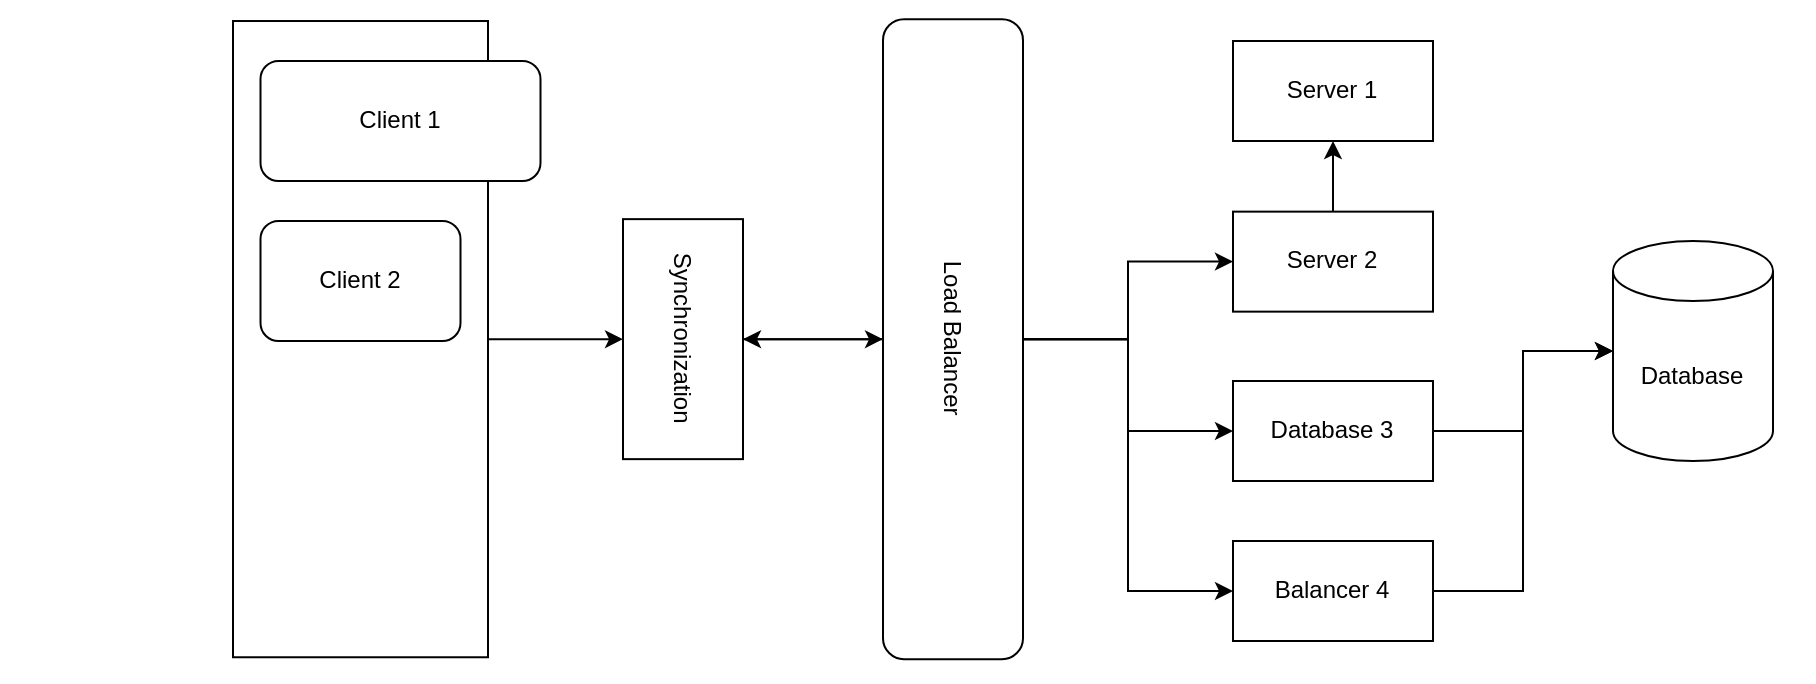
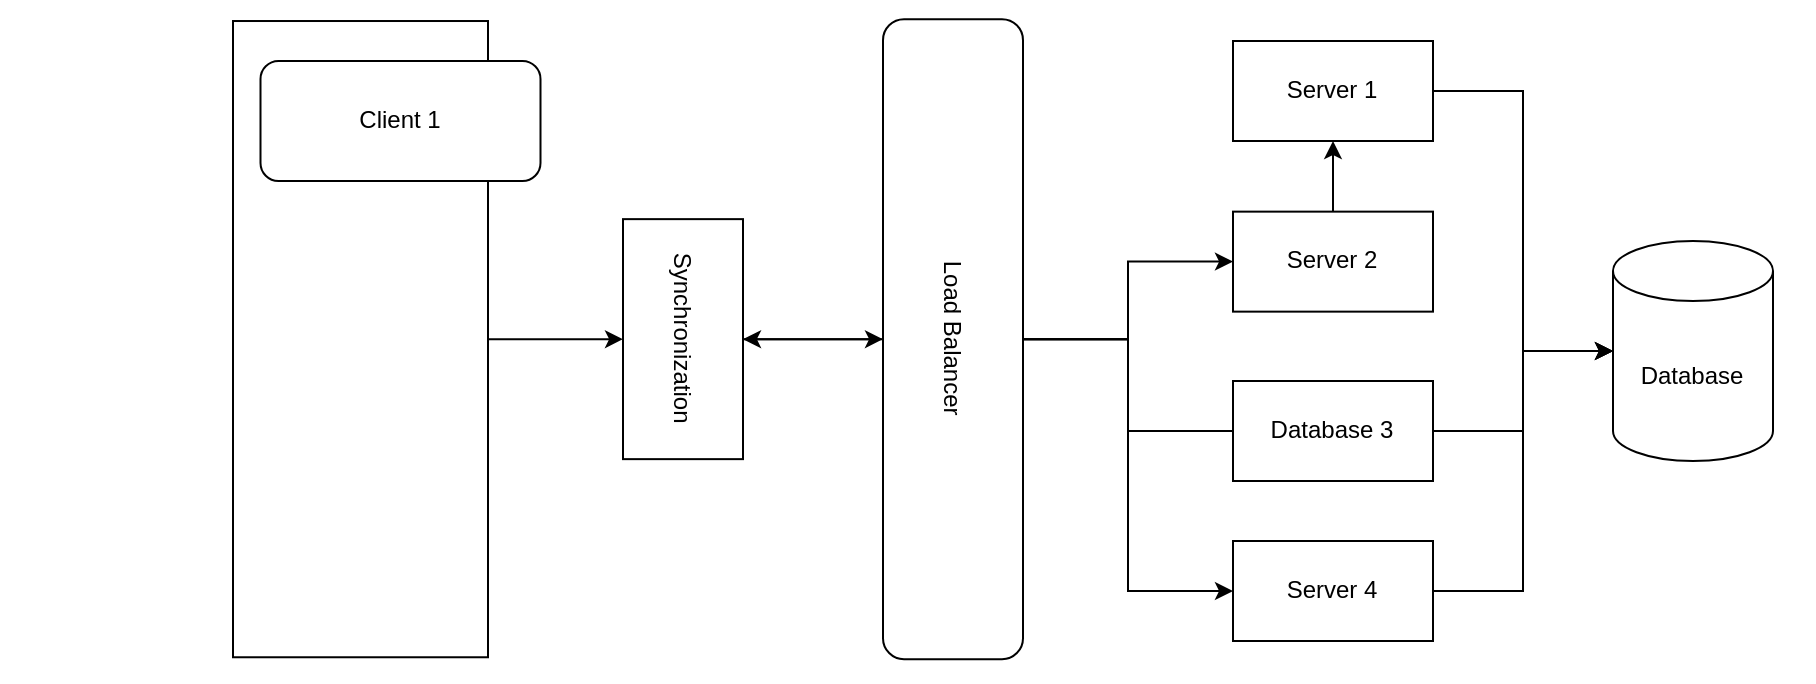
edge "Server 1" -> "Database": added
node "Client 2": removed
edge "Load Balancer" -> "Database 3": arrowhead classic -> none
node "Balancer 4": label "Balancer 4" -> "Server 4"
